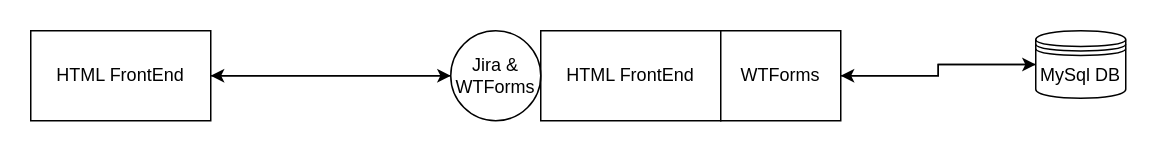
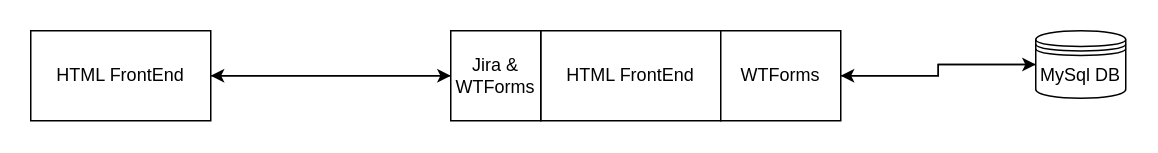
node "Jira & WTForms": shape ellipse -> rectangle
